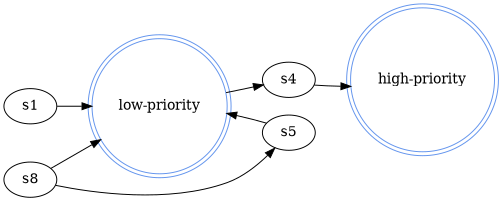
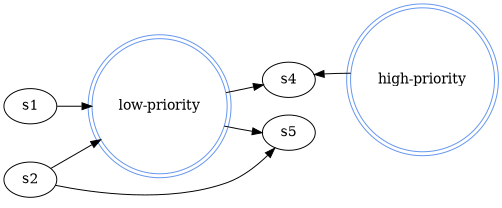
edge "s4" -> "high-priority": reversed
edge "s5" -> "low-priority": reversed
node "s8": label "s8" -> "s2"
